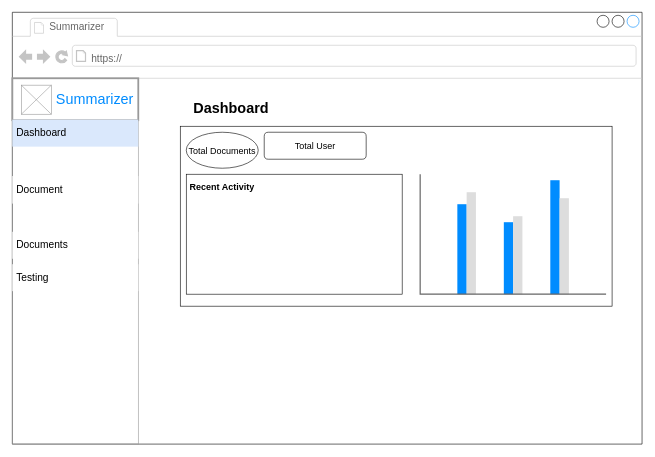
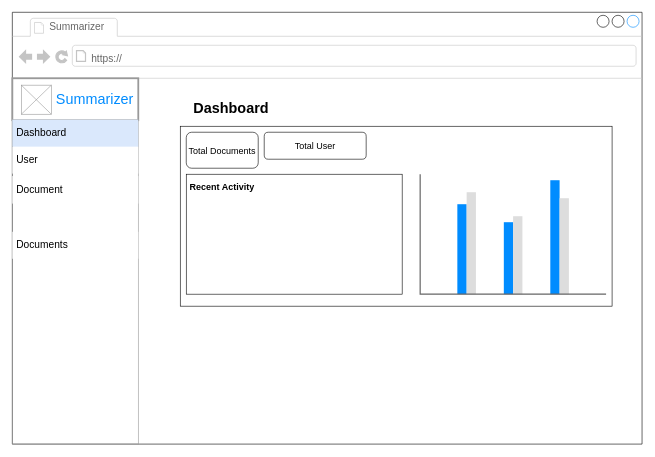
node "Total Documents": shape ellipse -> rounded rectangle
node "User": added
node "Testing": removed
